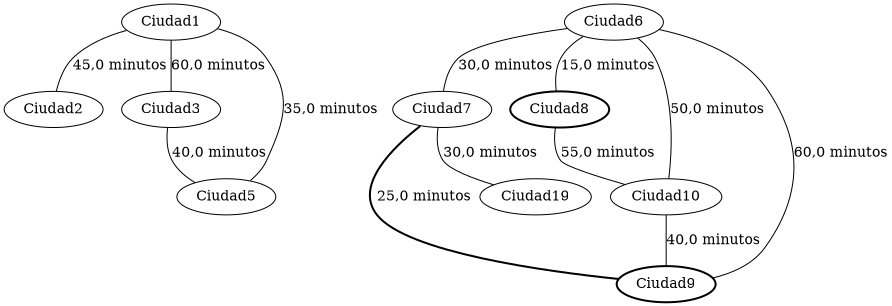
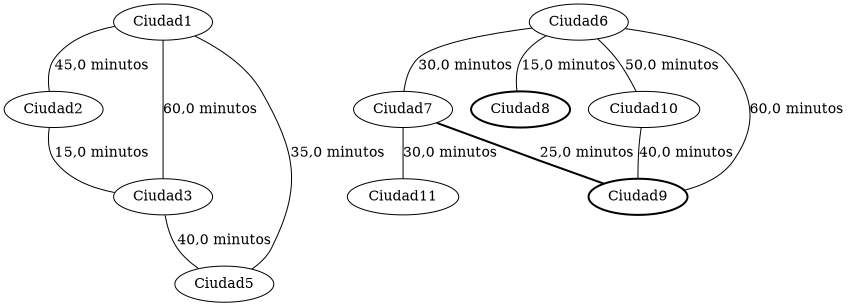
edge "Ciudad8" -- "Ciudad10": removed, label "55,0 minutos"
edge "Ciudad2" -- "Ciudad3": added, label "15,0 minutos"
node "Ciudad19": label "Ciudad19" -> "Ciudad11"
